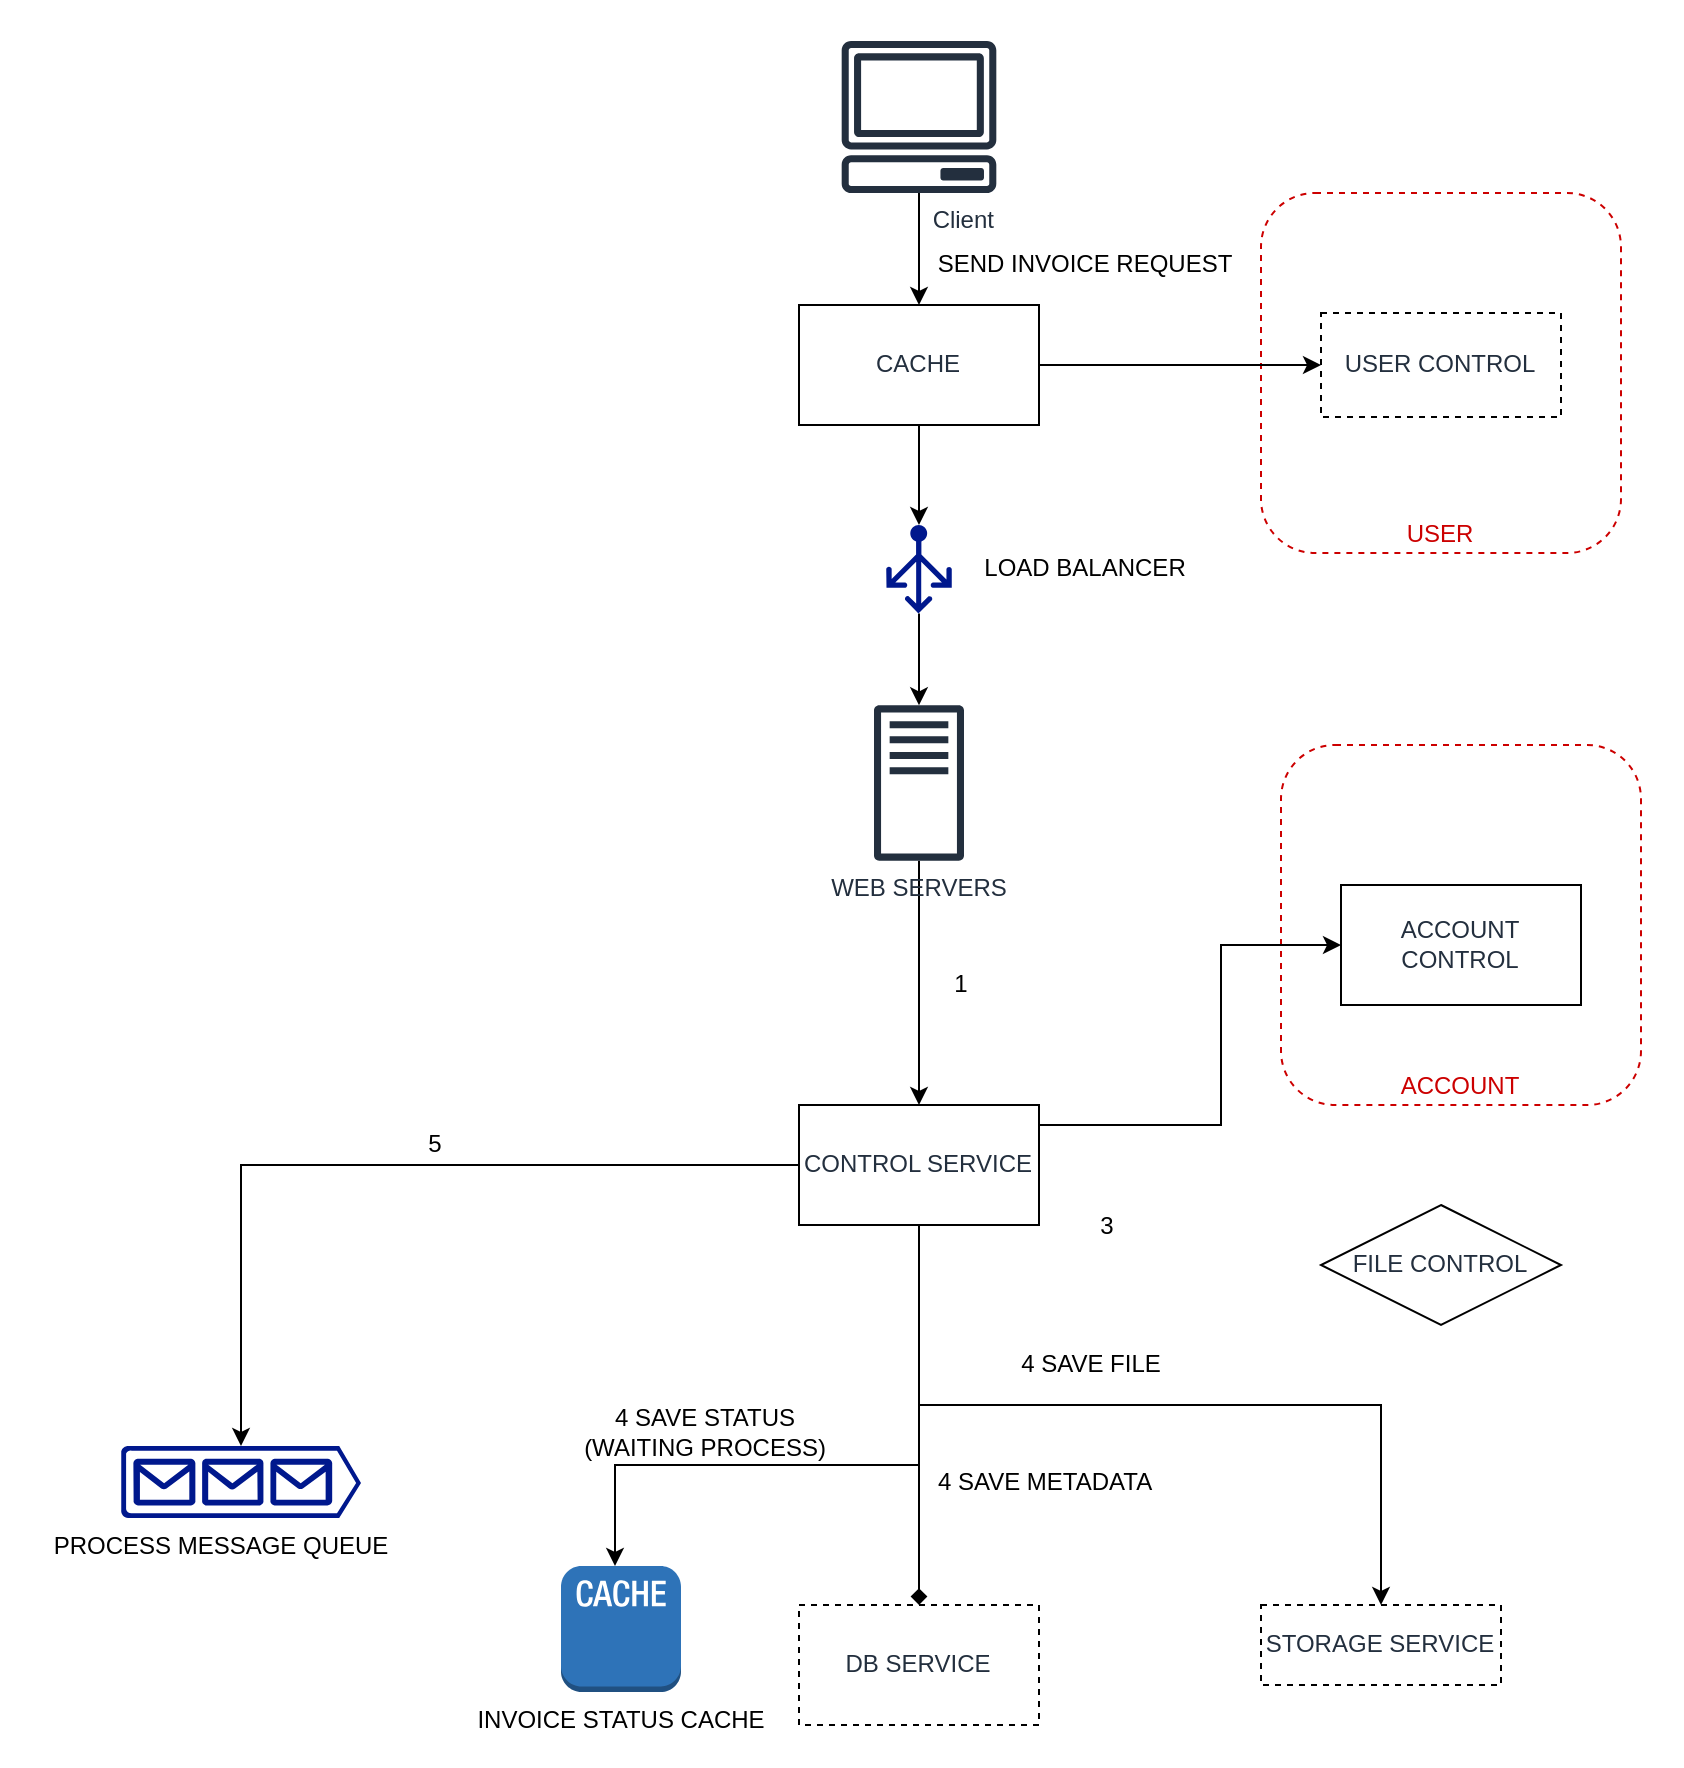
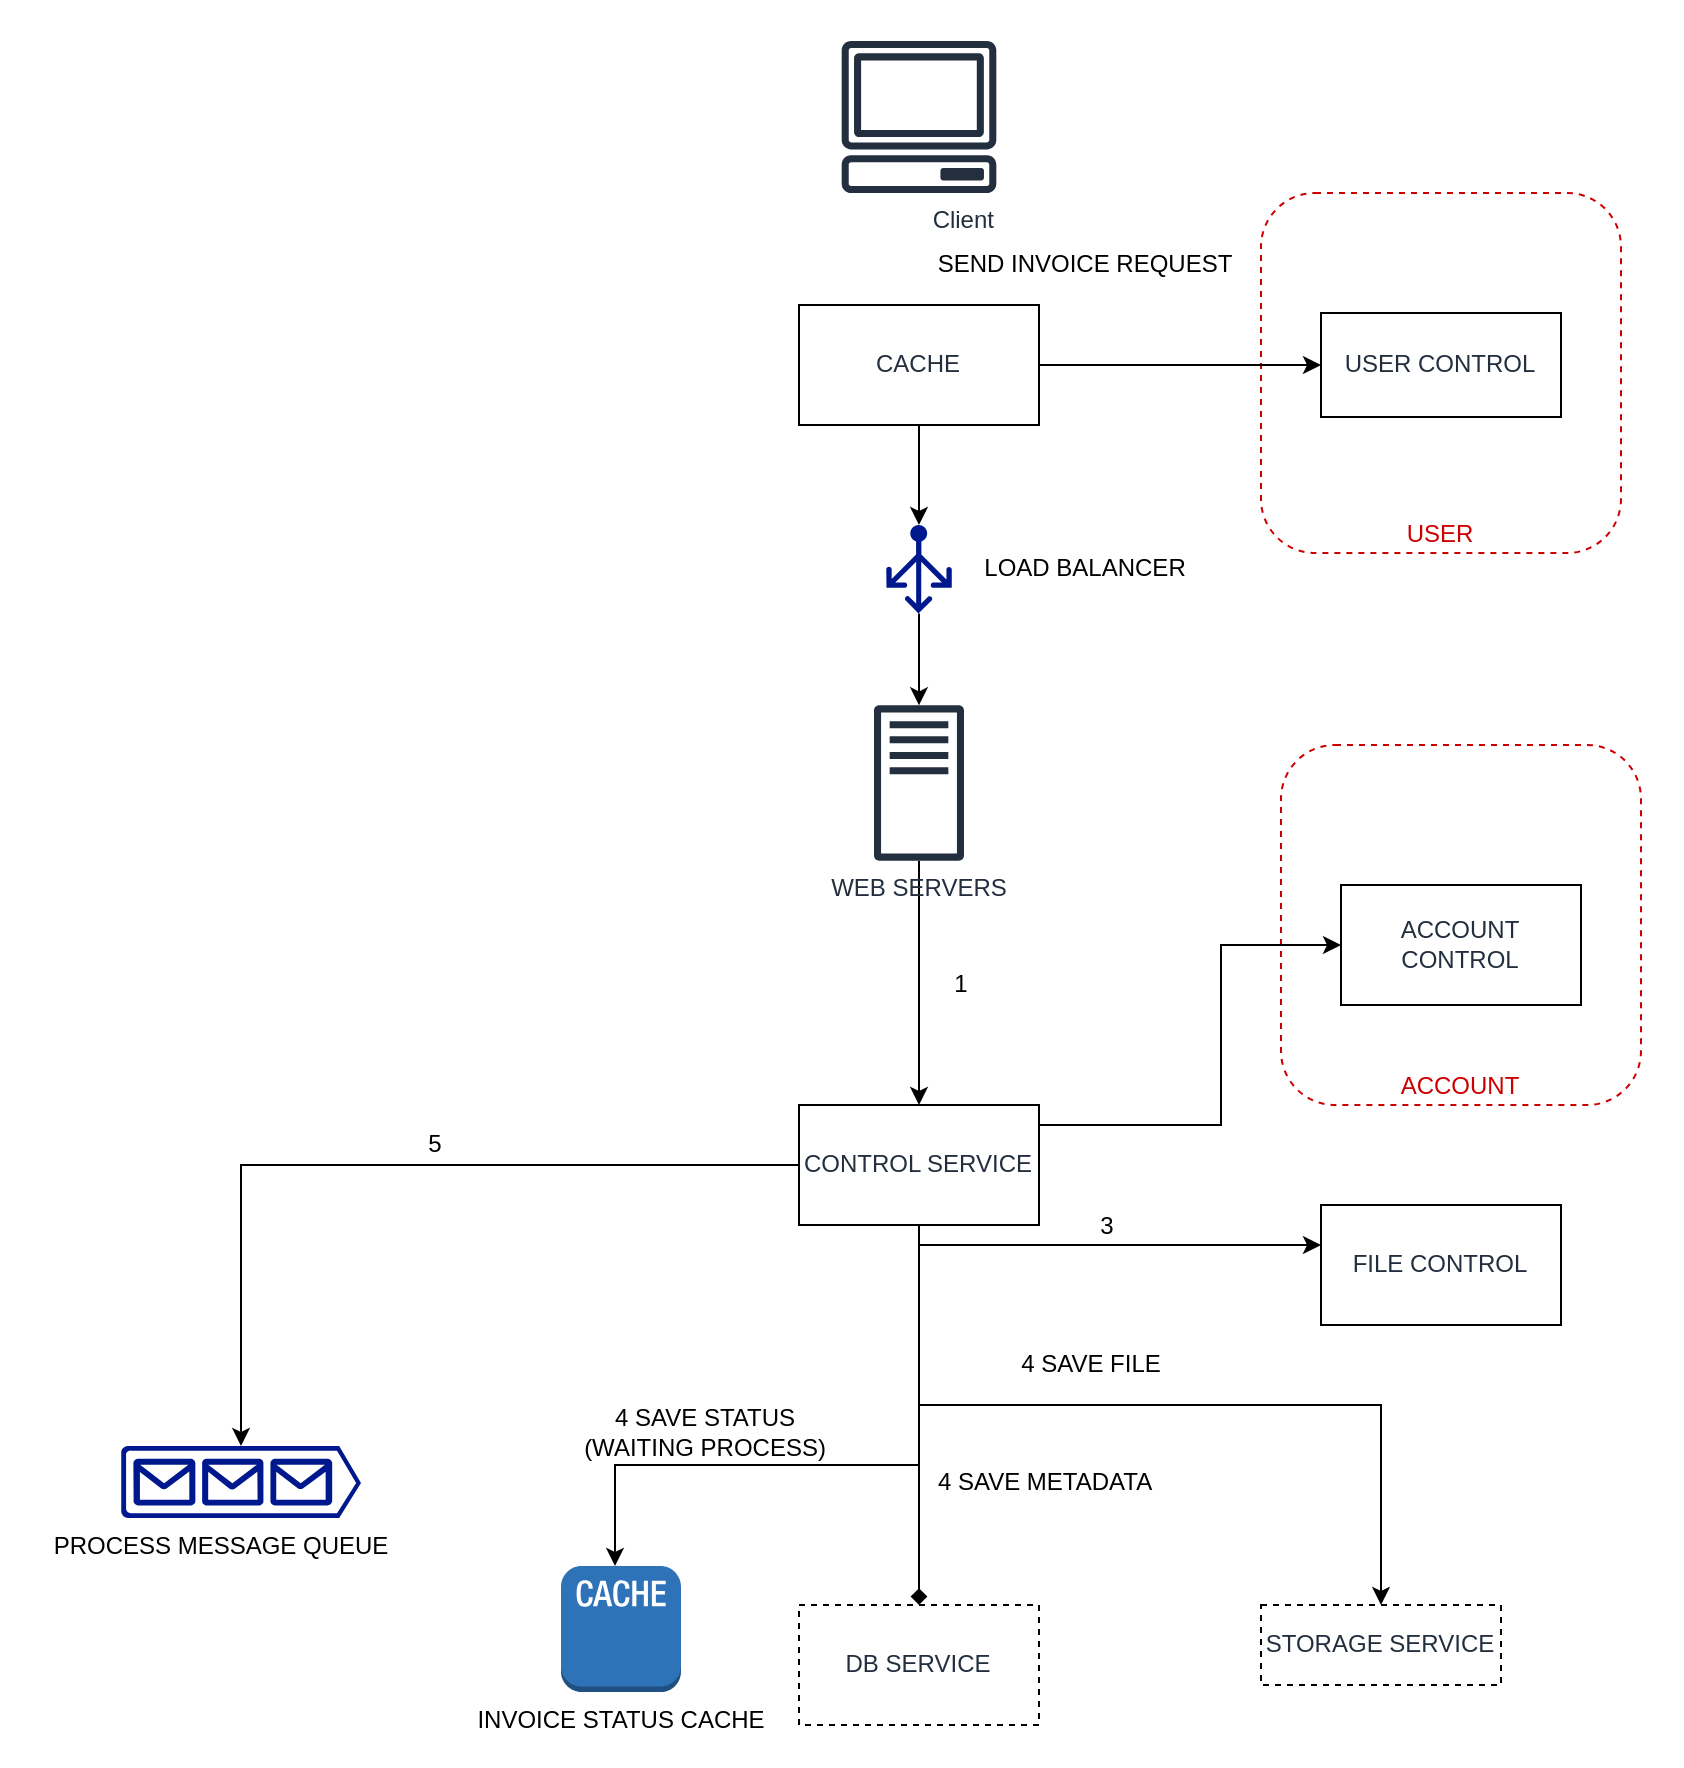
edge "Client" -> "CACHE": removed
node "USER CONTROL": style dashed -> solid
edge "CONTROL SERVICE" -> "FILE CONTROL": added
node "FILE CONTROL": shape diamond -> rectangle
